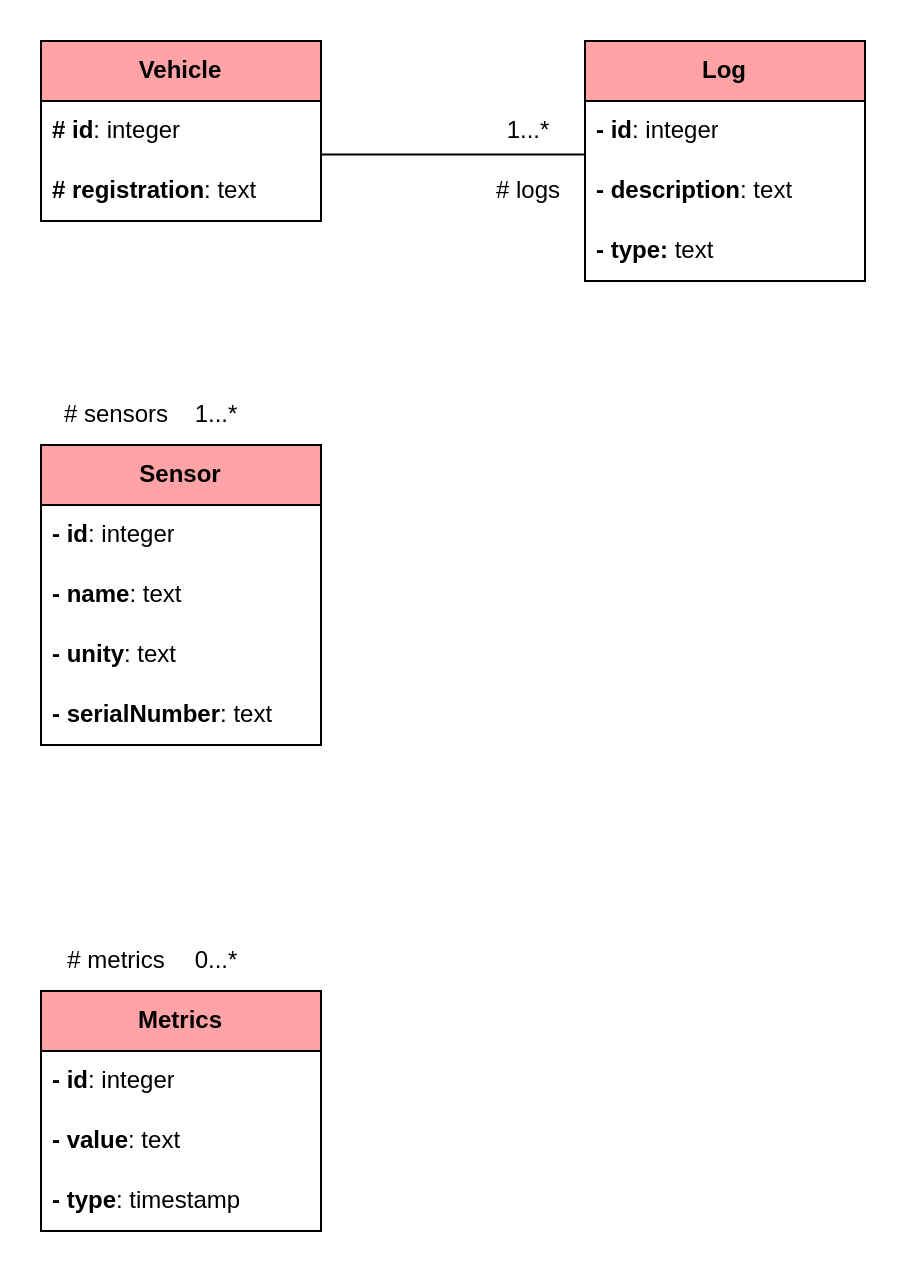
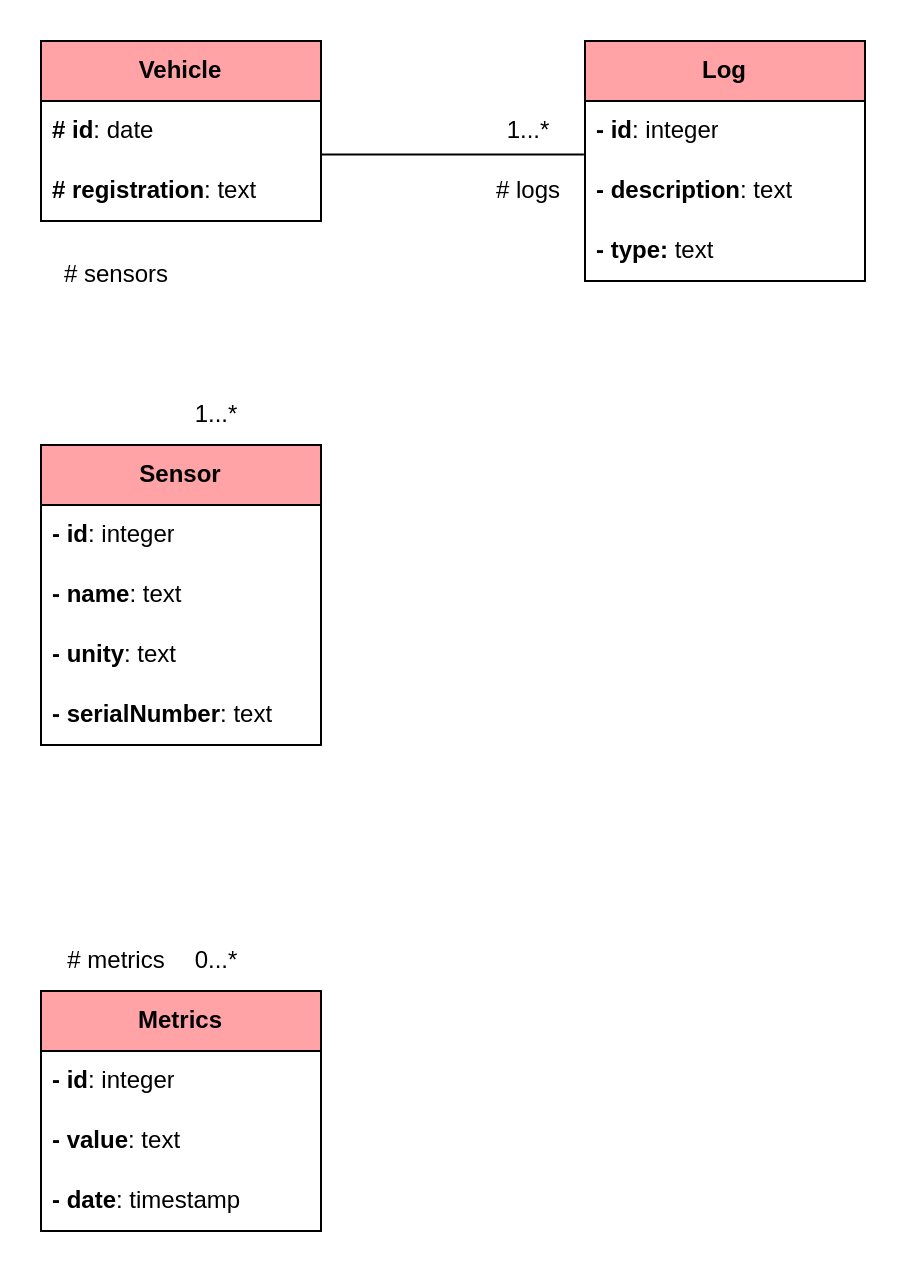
node "# id: integer": label "# id: integer" -> "# id: date"
node "# sensors": moved (117, 415) -> (117, 275)
node "- type: timestamp": label "- type: timestamp" -> "- date: timestamp"
